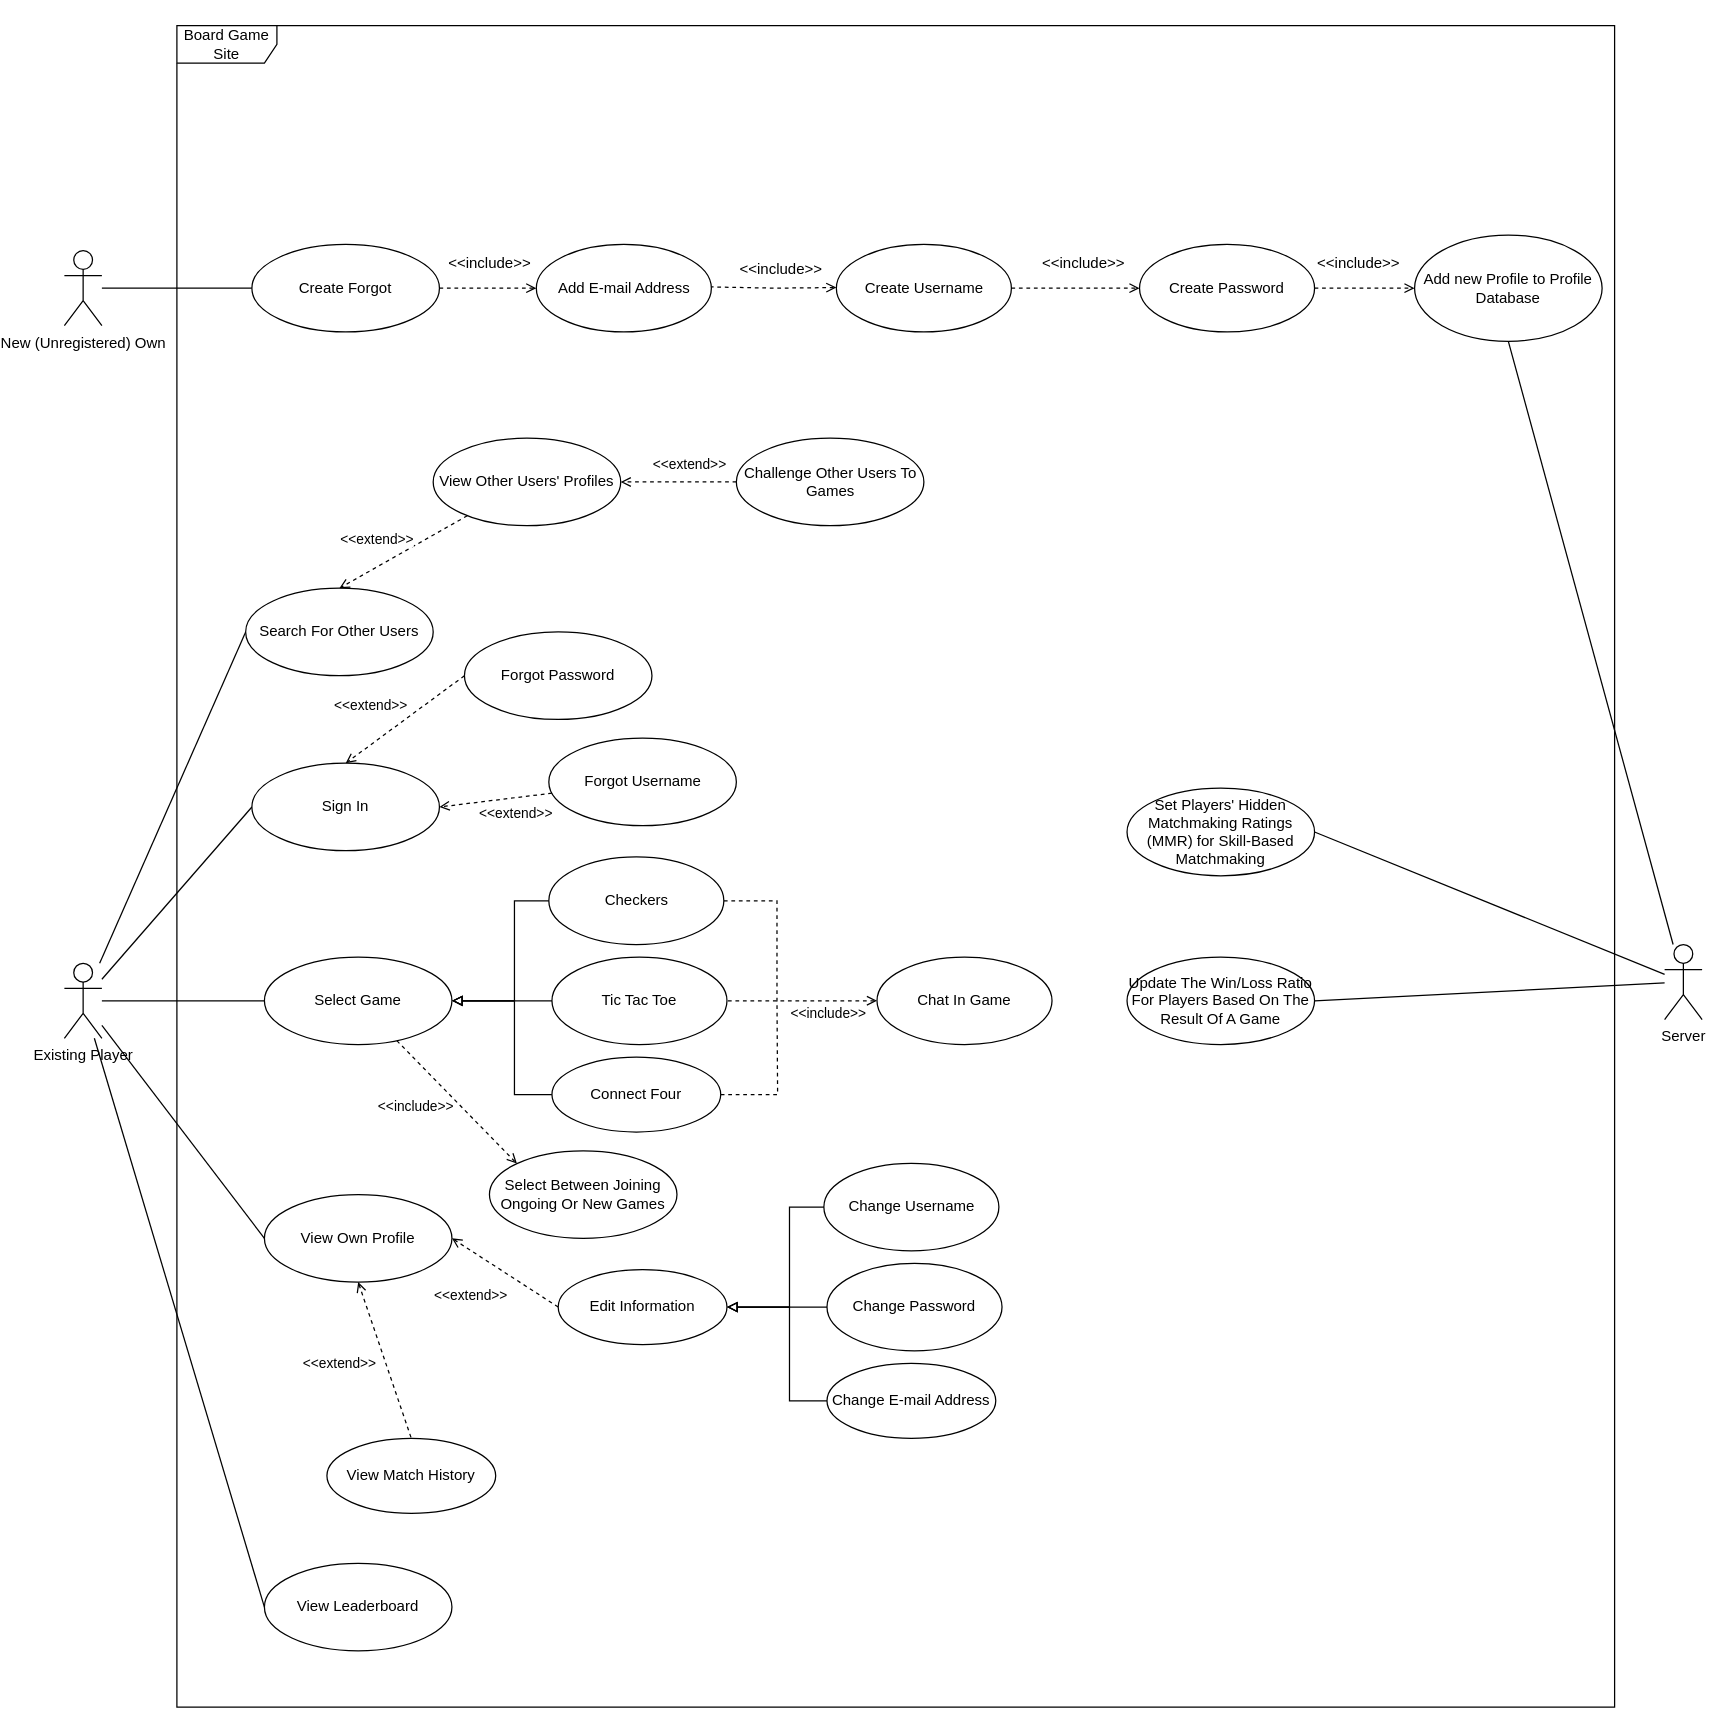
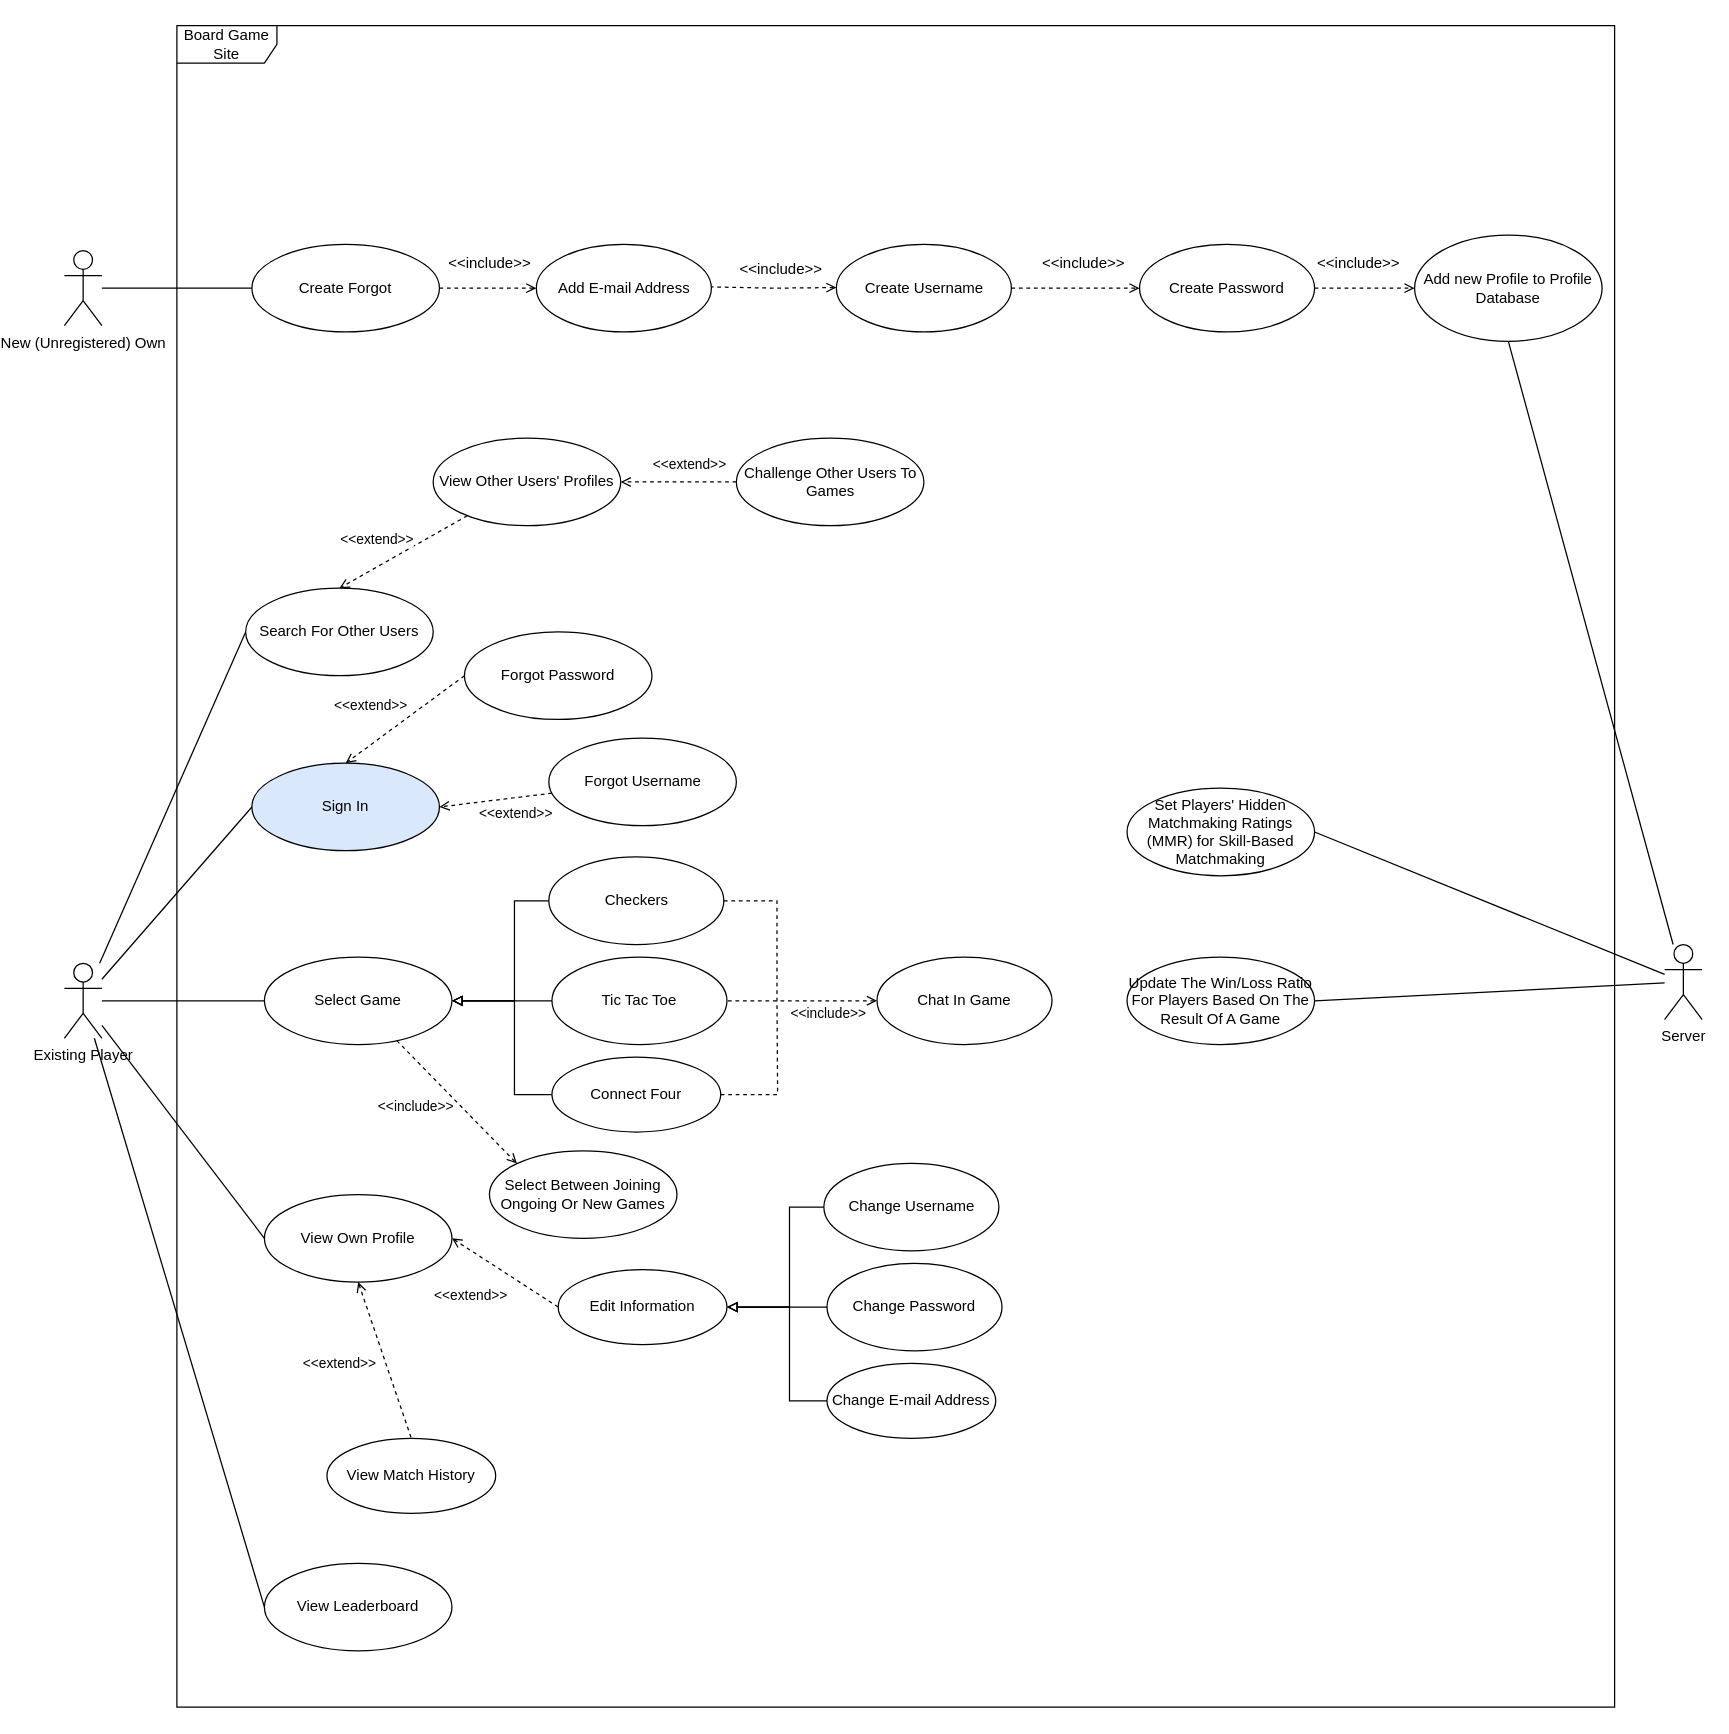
node "Sign In": fillcolor #ffffff -> #dae8fc
